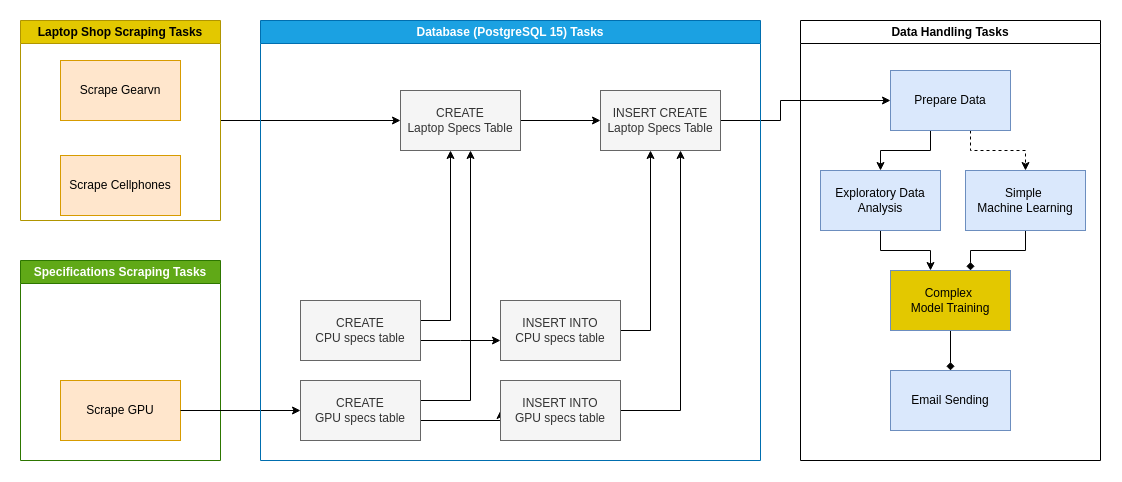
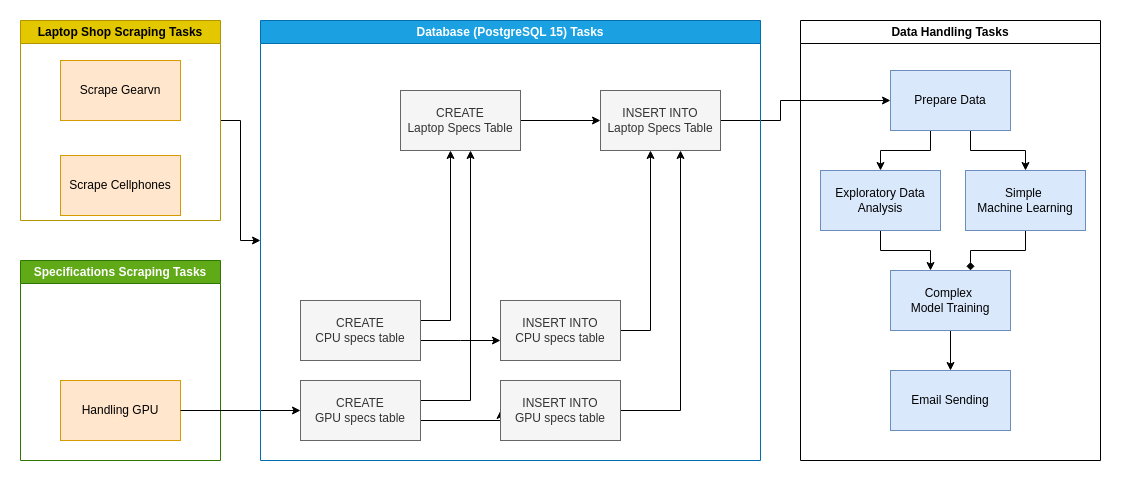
edge "Laptop Shop Scraping Tasks" -> "CREATE Laptop Specs Table": now "Laptop Shop Scraping Tasks" -> "Database (PostgreSQL 15) Tasks"
node "INSERT CREATE Laptop Specs Table": label "INSERT CREATE Laptop Specs Table" -> "INSERT INTO Laptop Specs Table"
edge "Prepare Data" -> "Simple Machine Learning": style dashed -> solid
node "Complex Model Training": fillcolor #e3c800 -> #dae8fc
edge "Complex Model Training" -> "Email Sending": arrowhead diamond -> classic
node "Scrape GPU": label "Scrape GPU" -> "Handling GPU"
